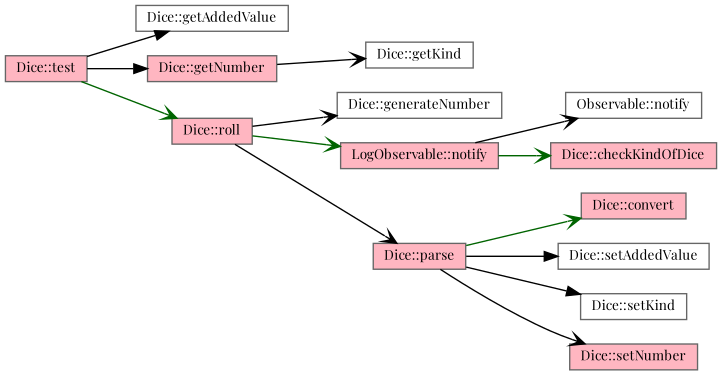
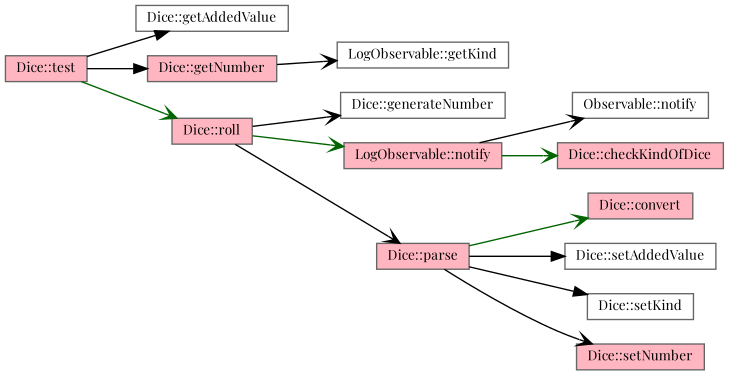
node "Dice::getKind": label "Dice::getKind" -> "LogObservable::getKind"
